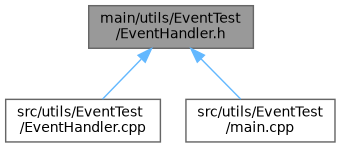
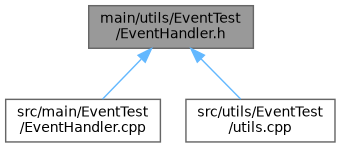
node "src/utils/EventTest /EventHandler.cpp": label "src/utils/EventTest /EventHandler.cpp" -> "src/main/EventTest /EventHandler.cpp"
node "src/utils/EventTest /main.cpp": label "src/utils/EventTest /main.cpp" -> "src/utils/EventTest /utils.cpp"
